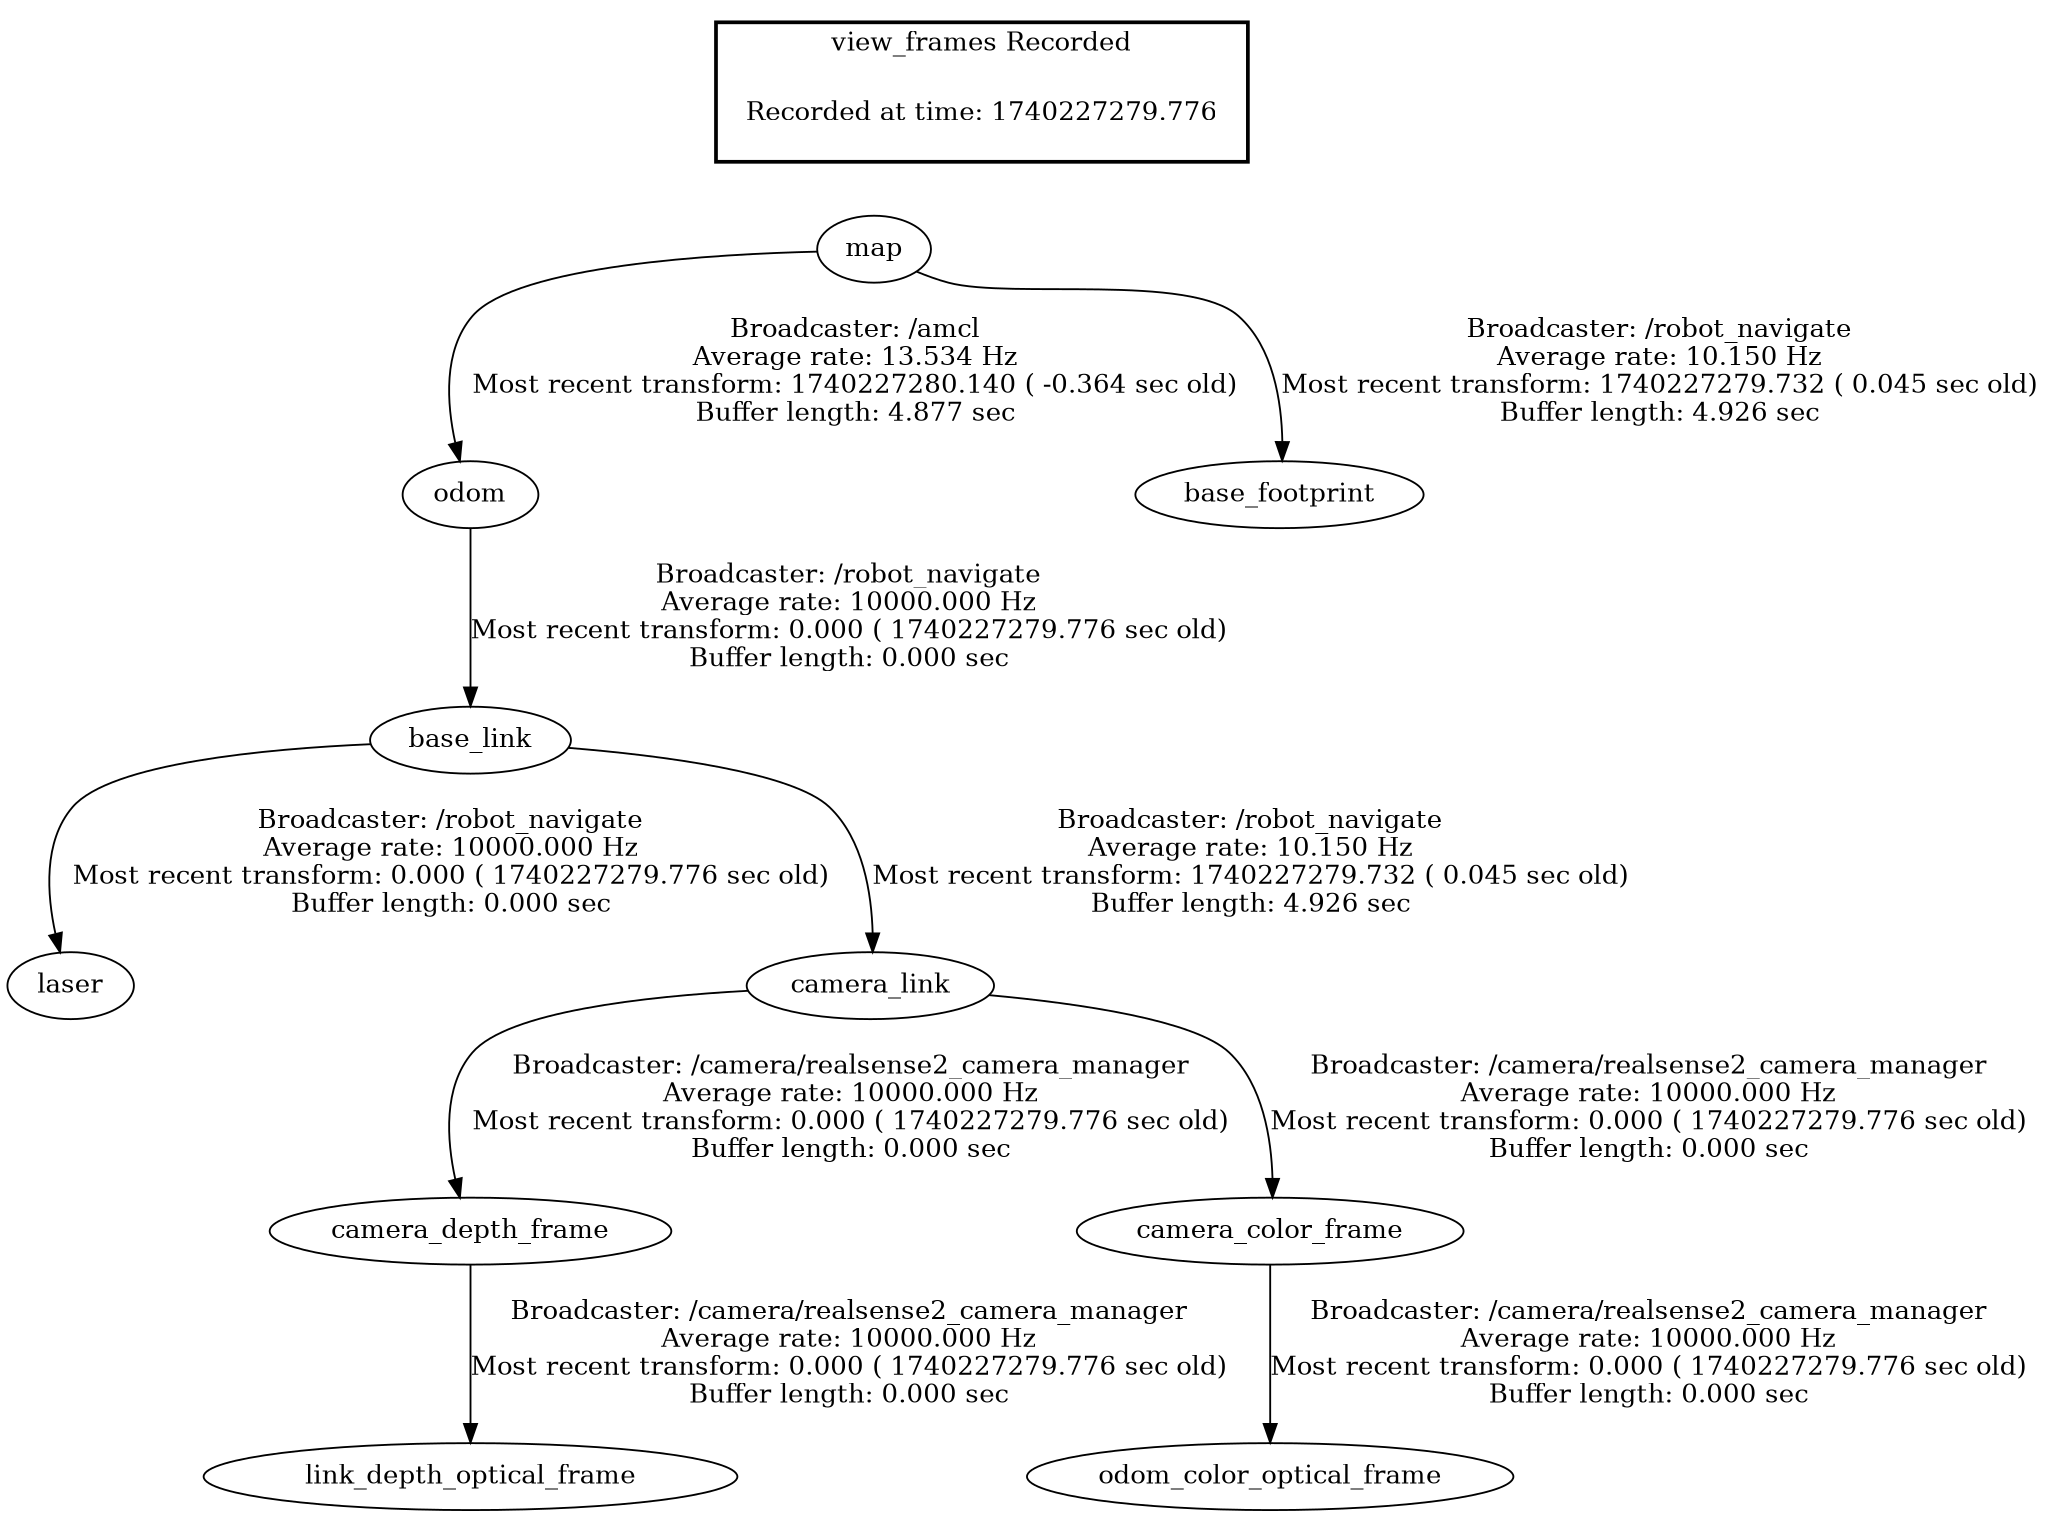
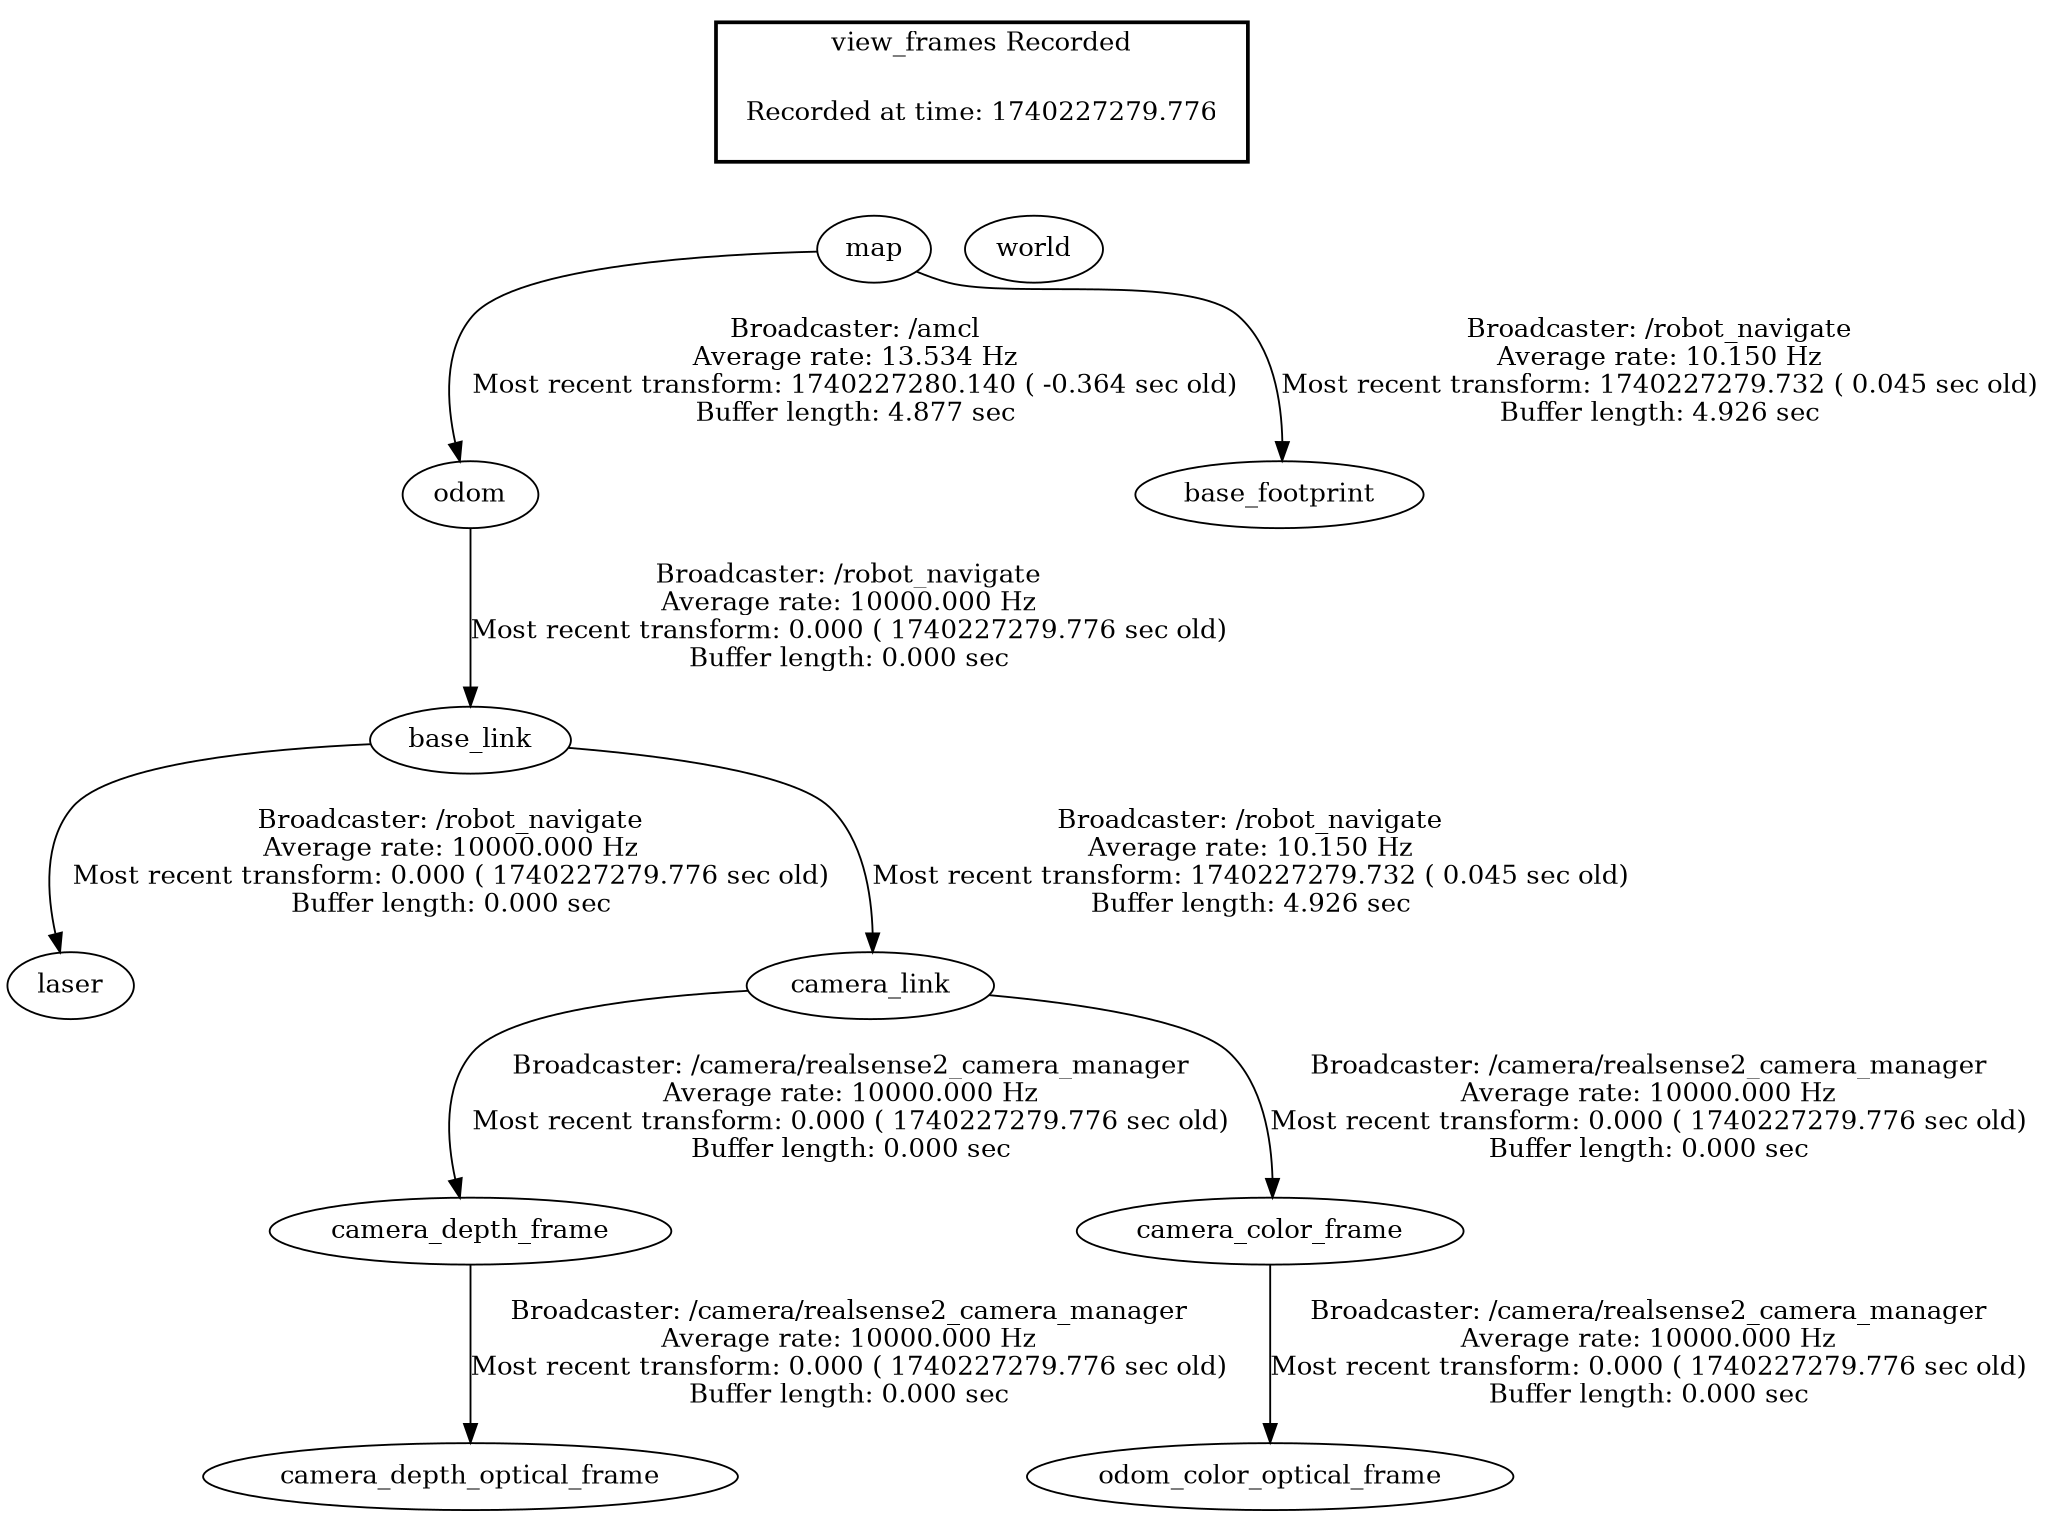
node "world": added
node "link_depth_optical_frame": label "link_depth_optical_frame" -> "camera_depth_optical_frame"
